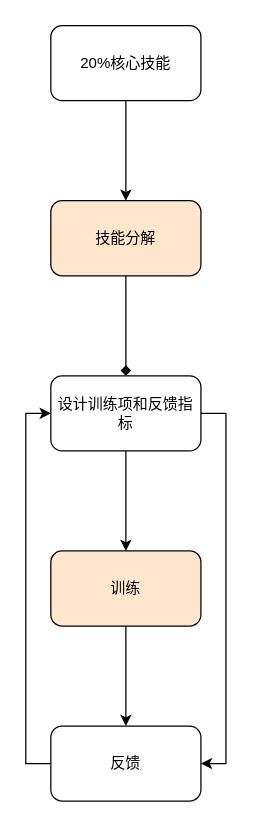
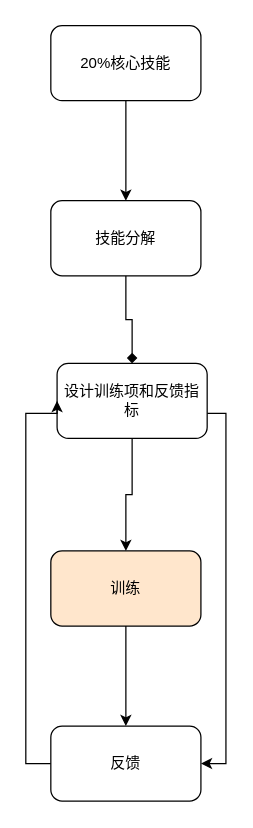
node "技能分解": fillcolor #ffe6cc -> #ffffff
node "设计训练项和反馈指标": moved (126, 413) -> (132, 401)
